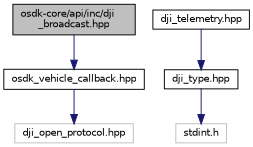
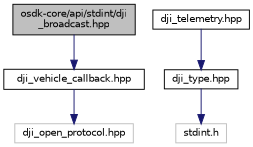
node "osdk-core/api/inc/dji _broadcast.hpp": label "osdk-core/api/inc/dji _broadcast.hpp" -> "osdk-core/api/stdint/dji _broadcast.hpp"
node "osdk_vehicle_callback.hpp": label "osdk_vehicle_callback.hpp" -> "dji_vehicle_callback.hpp"
